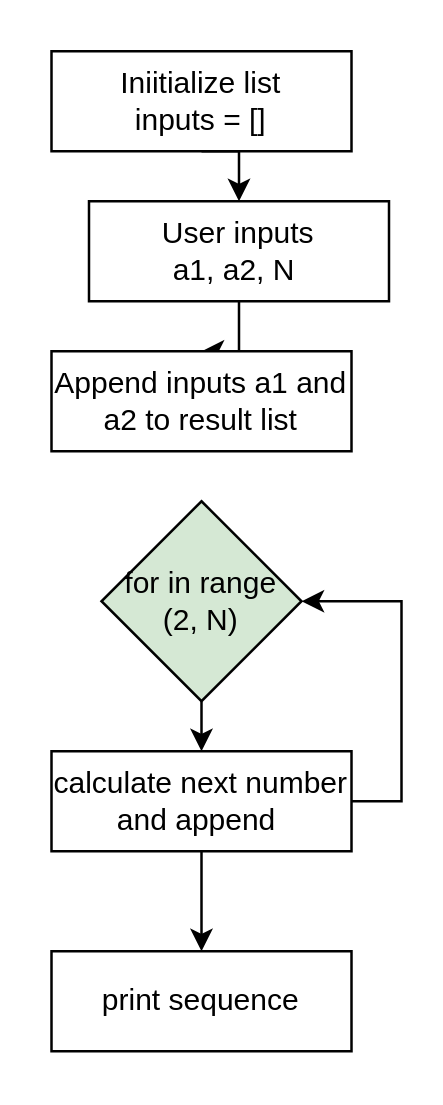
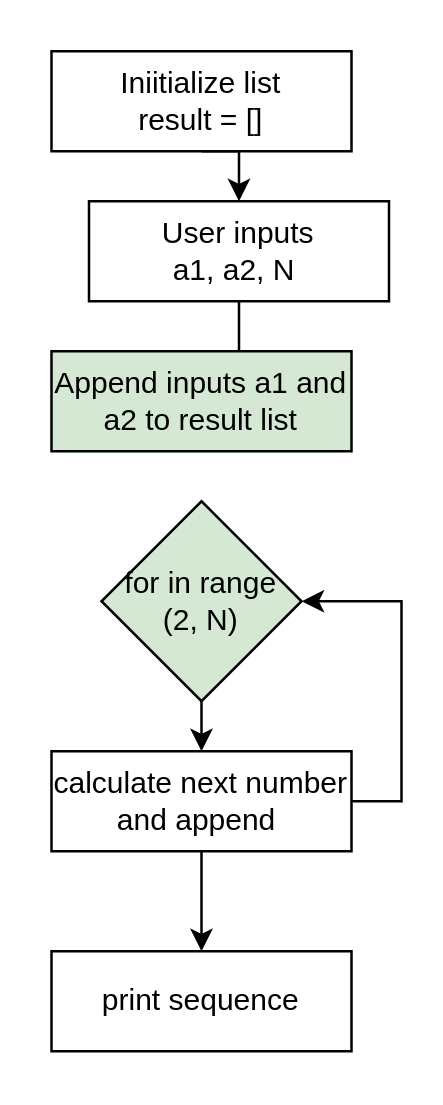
node "Iniitialize list inputs = []": label "Iniitialize list inputs = []" -> "Iniitialize list result = []"
edge "User inputs a1, a2, N" -> "Append inputs a1 and a2 to result list": arrowhead classic -> none
node "Append inputs a1 and a2 to result list": fillcolor #ffffff -> #d5e8d4
